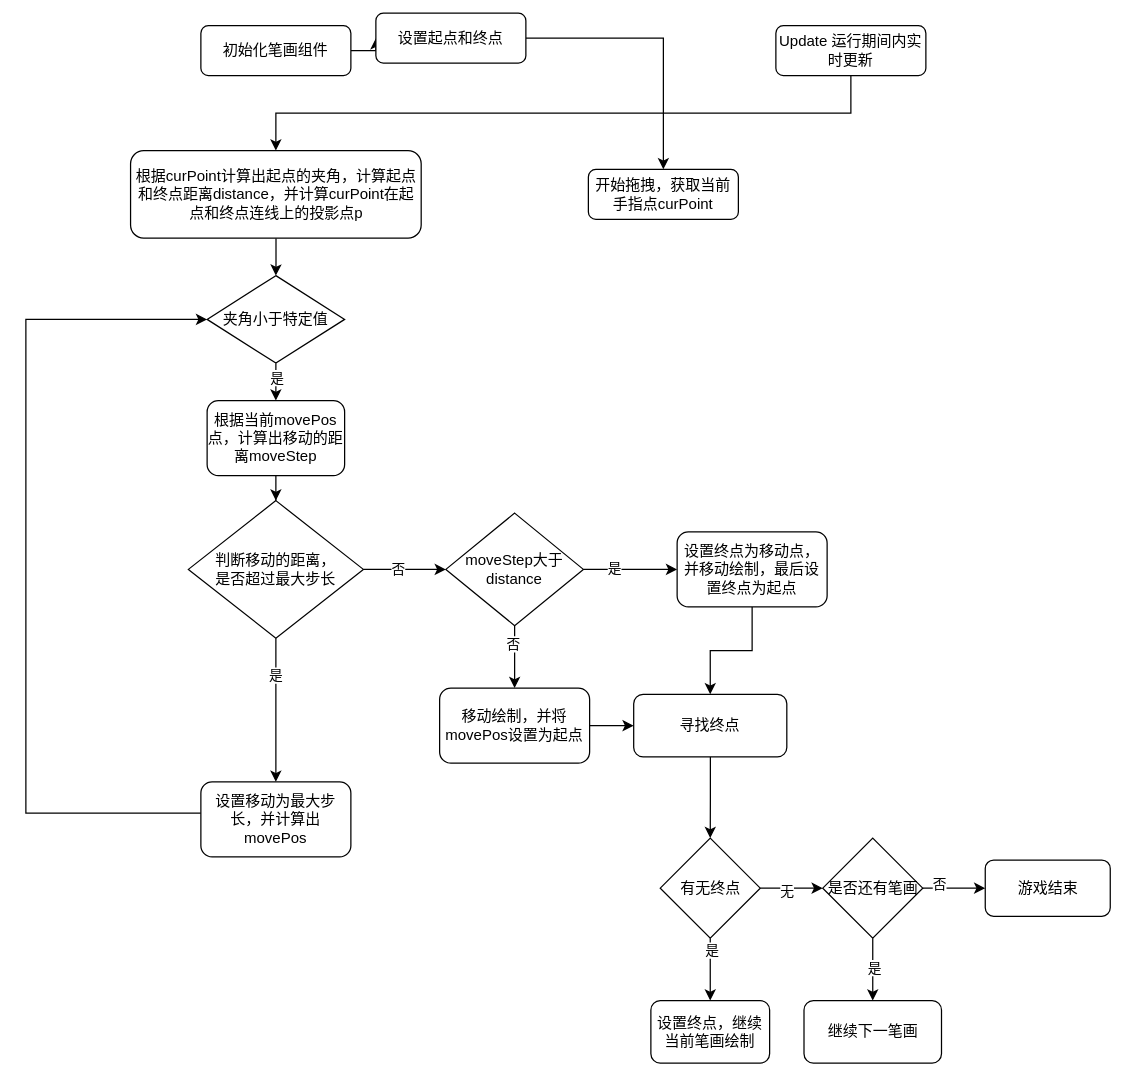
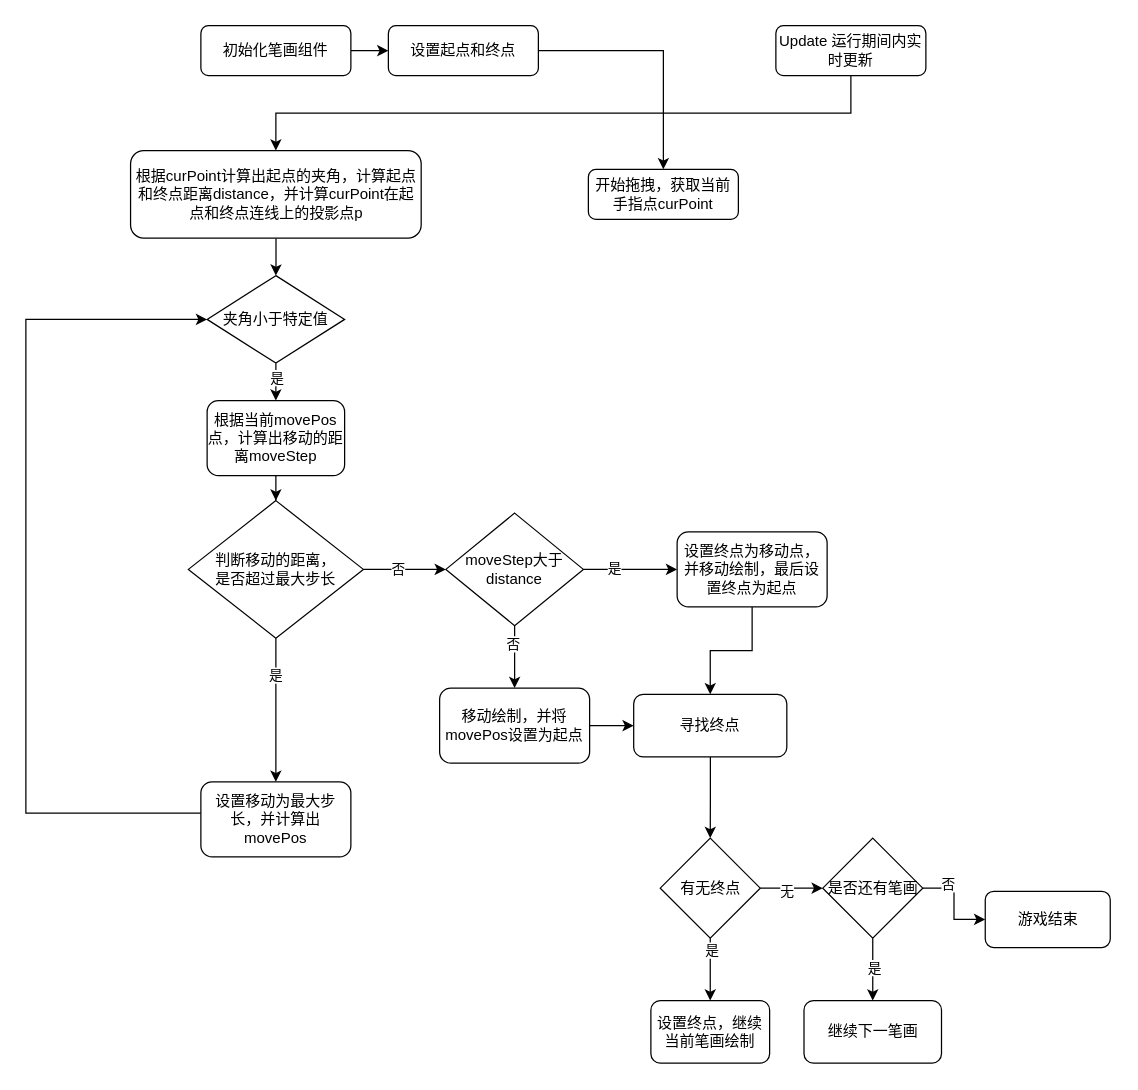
node "设置起点和终点": moved (451, 38) -> (463, 51)
node "游戏结束": moved (1048, 888) -> (1048, 919)
